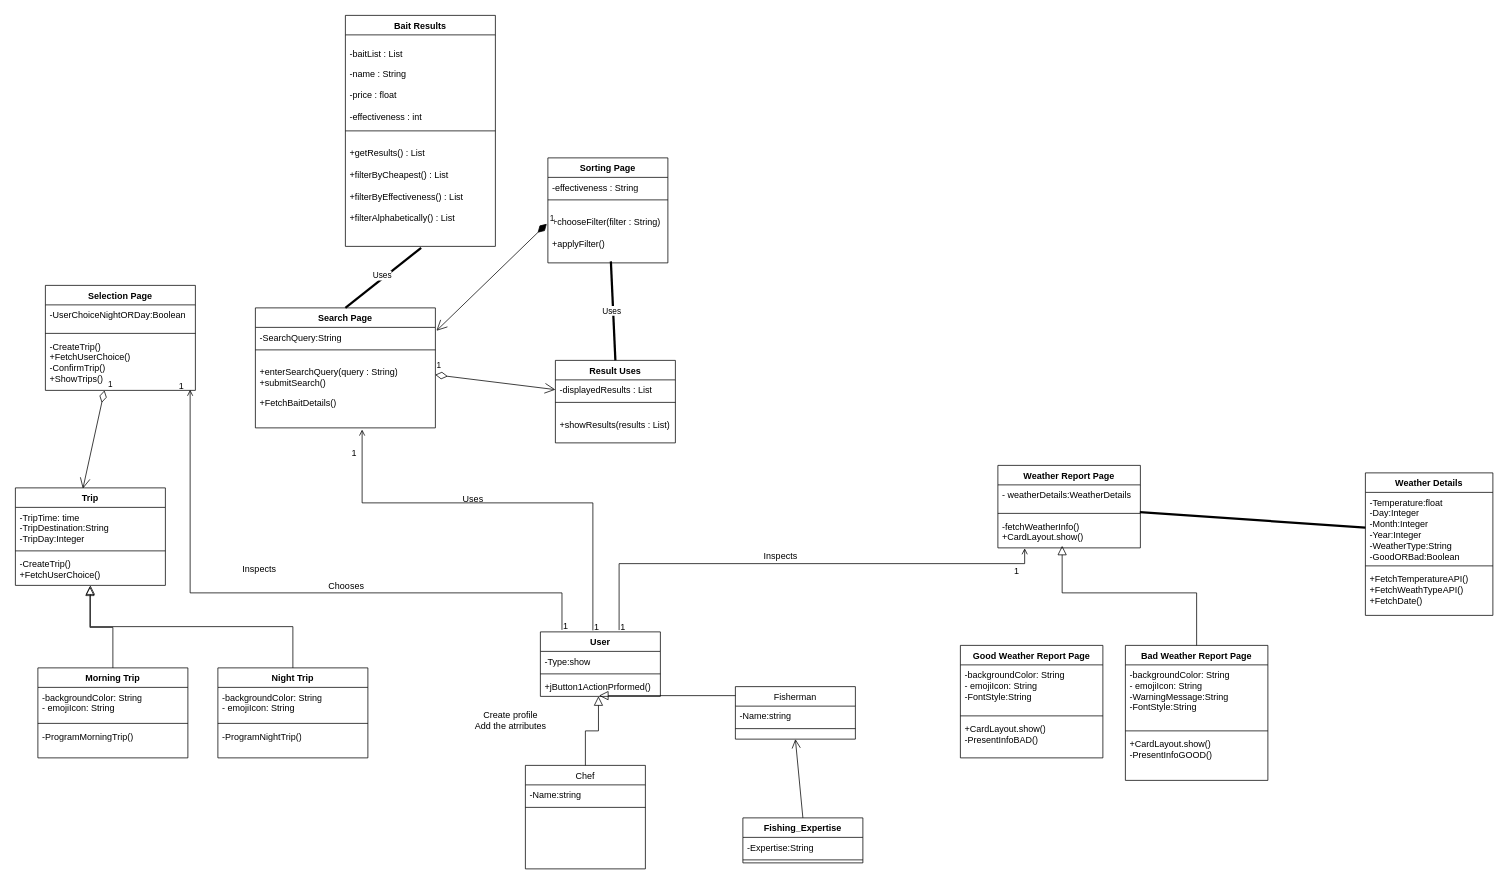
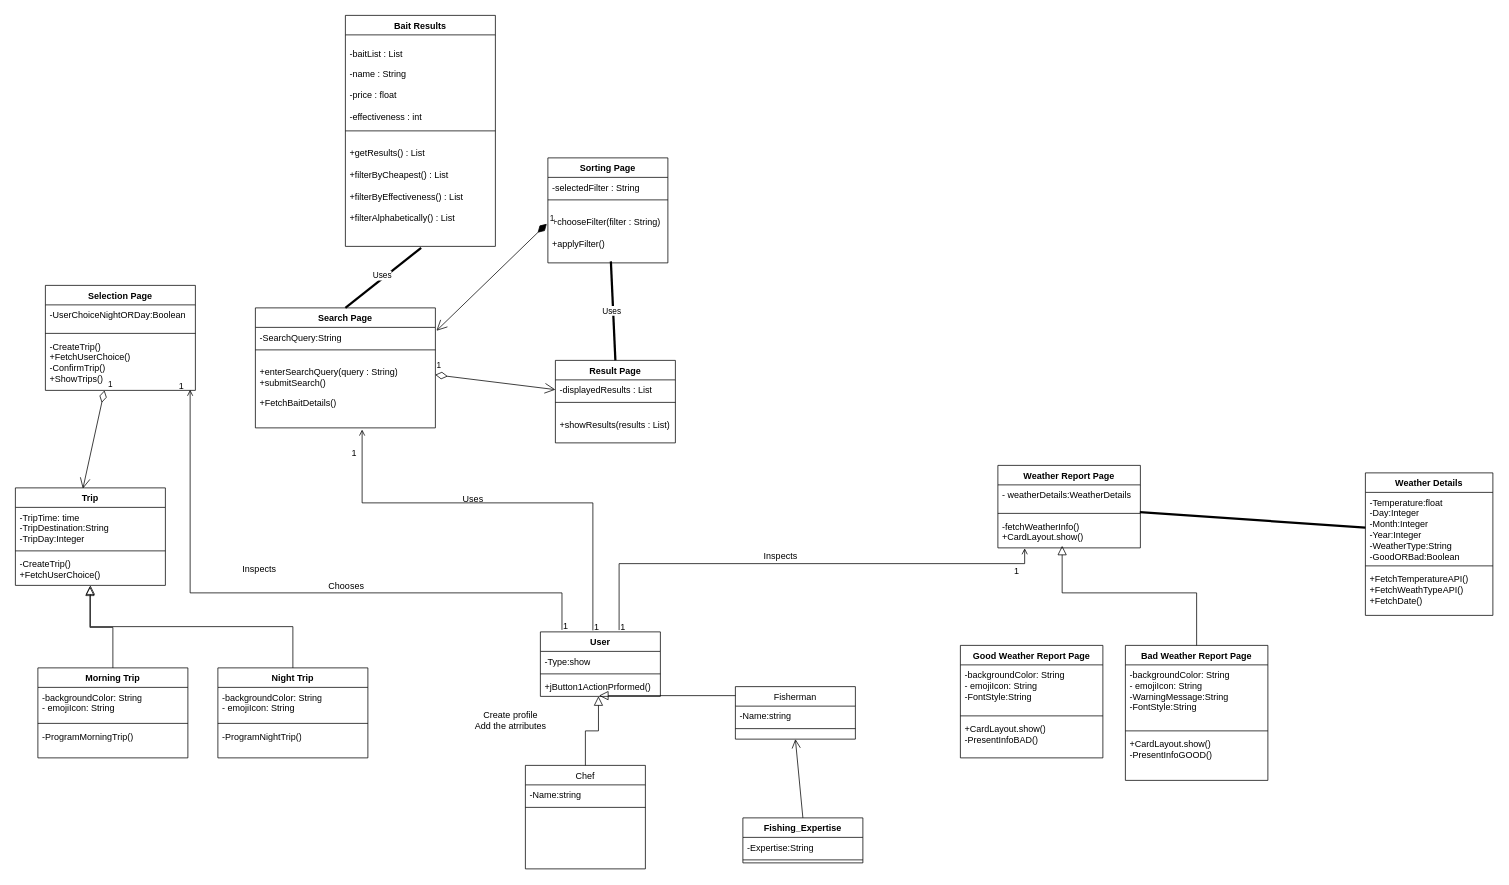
node "-effectiveness : String": label "-effectiveness : String" -> "-selectedFilter : String"
node "Result Uses": label "Result Uses" -> "Result Page"
